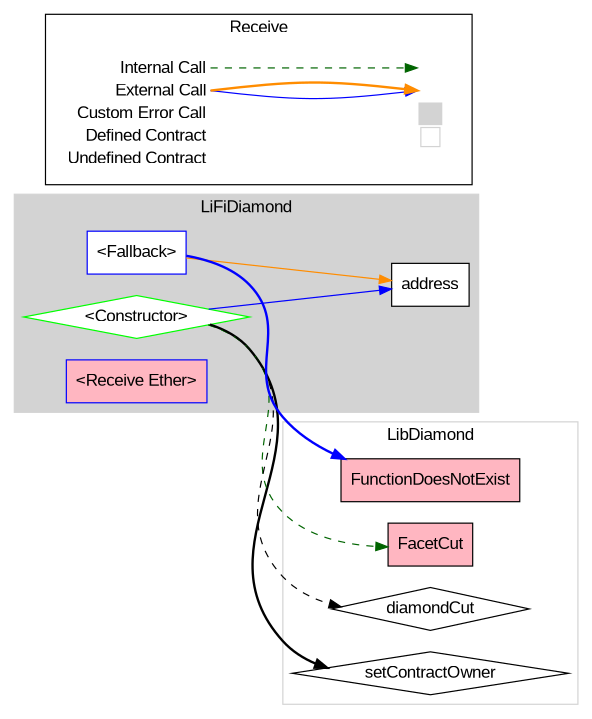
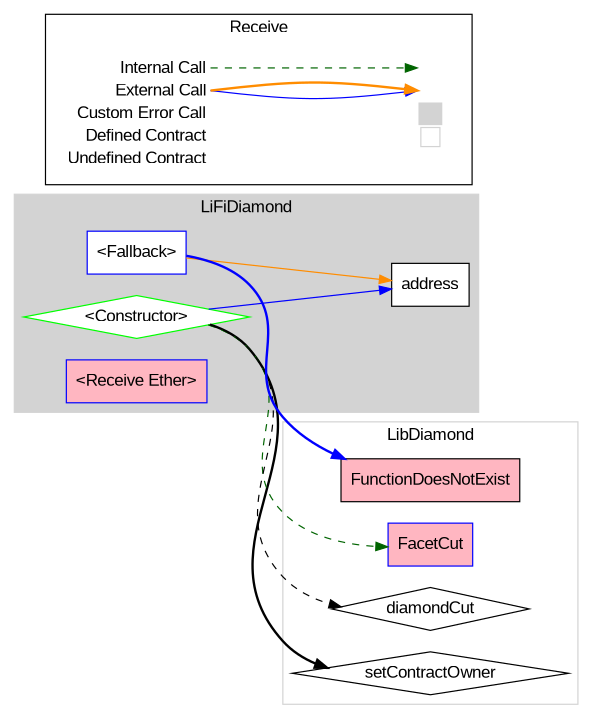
node "FacetCut": color black -> blue
